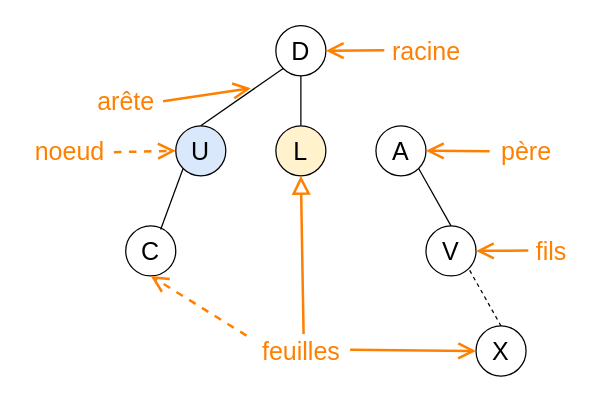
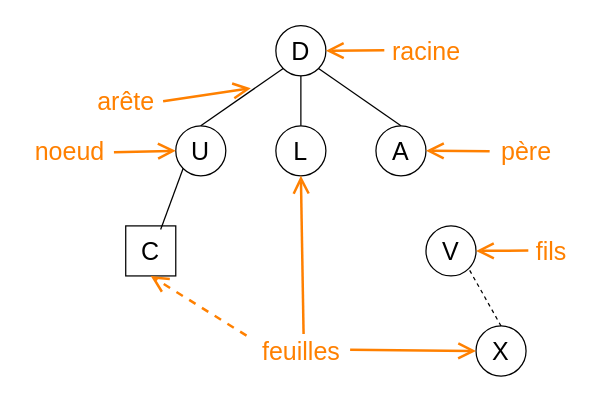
edge "D" -- "A": added
edge "noeud" -> "U": style dashed -> solid
node "U": fillcolor #dae8fc -> #ffffff
node "L": fillcolor #fff2cc -> #ffffff
edge "feuilles" -> "L": arrowhead block -> open
edge "A" -- "V": removed
node "C": shape ellipse -> rectangle
